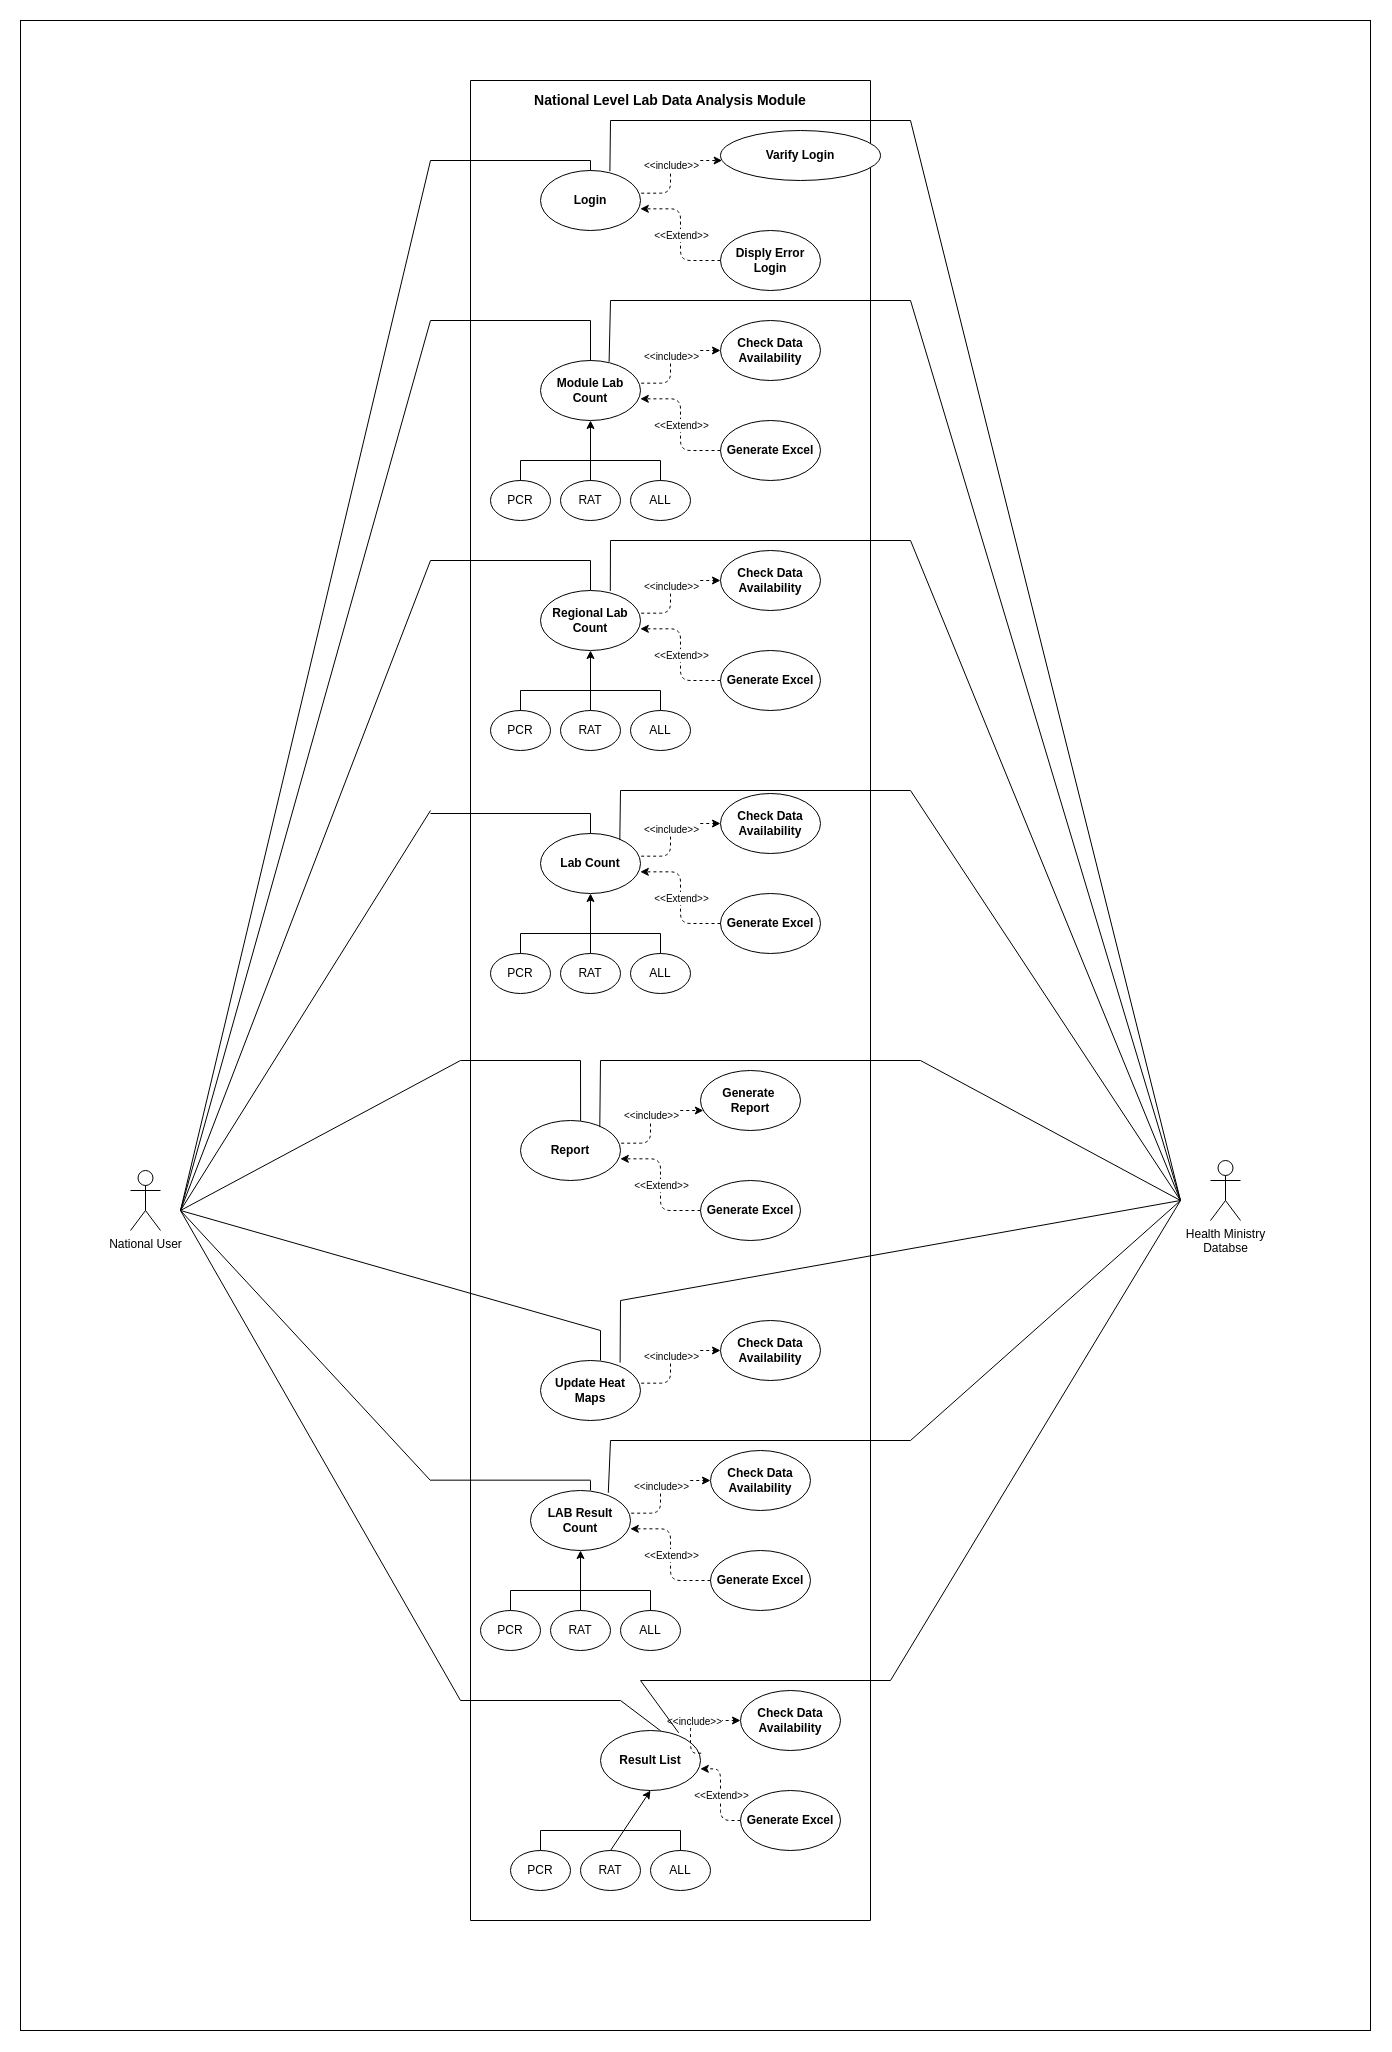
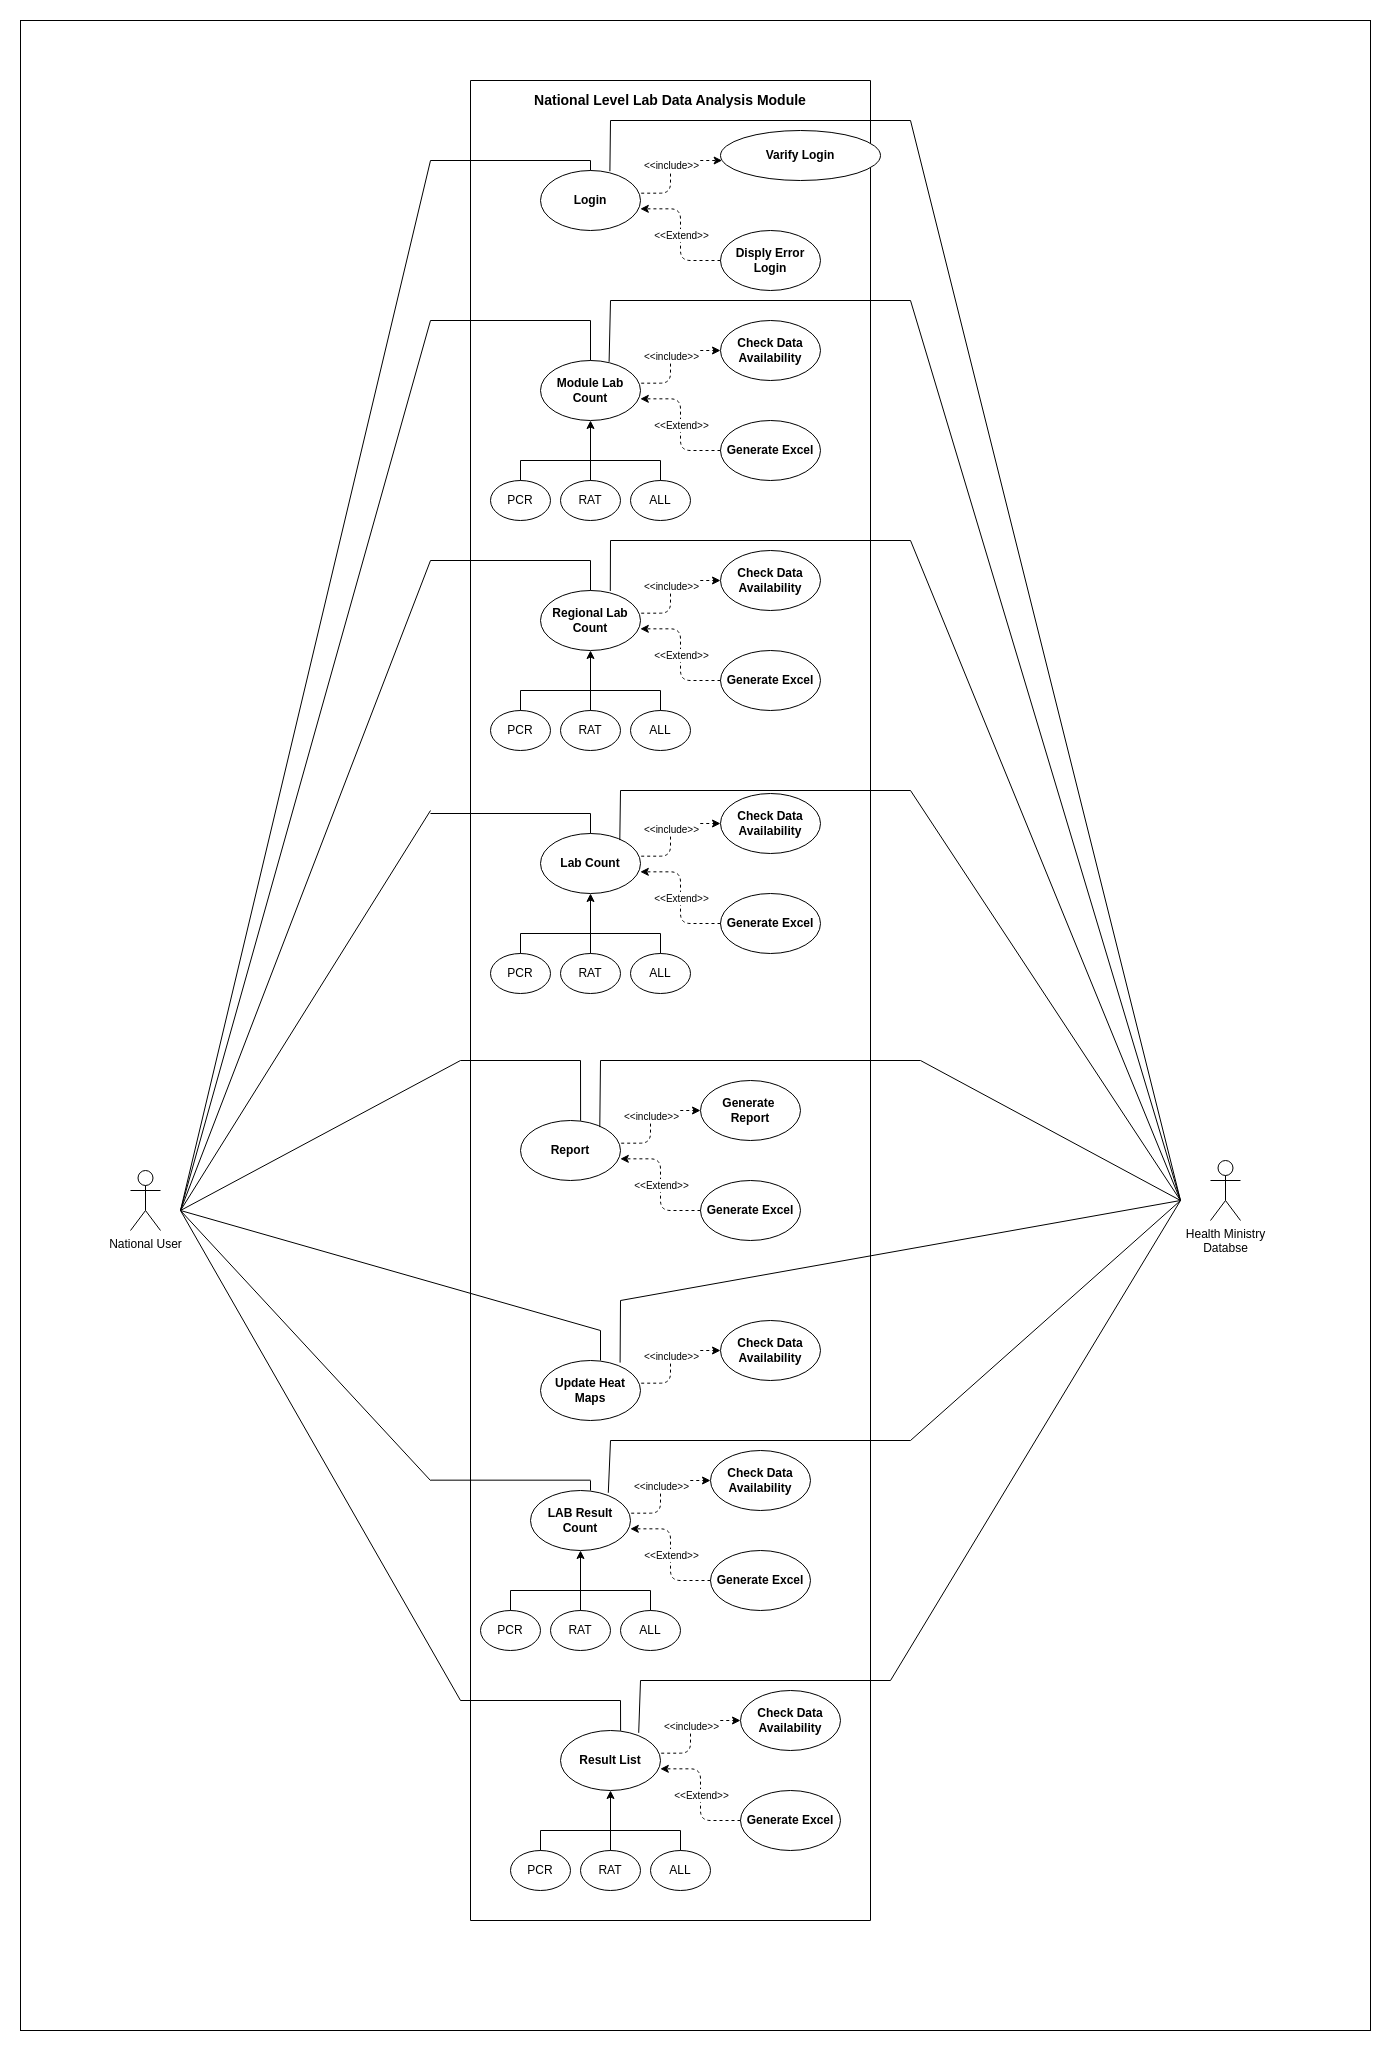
node "Generate Report": moved (751, 1101) -> (751, 1111)
node "Result List": moved (651, 1761) -> (611, 1761)
